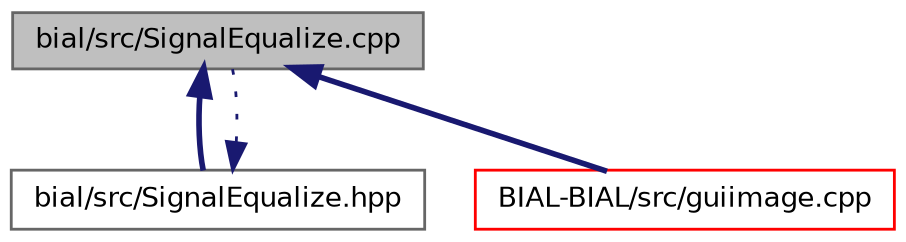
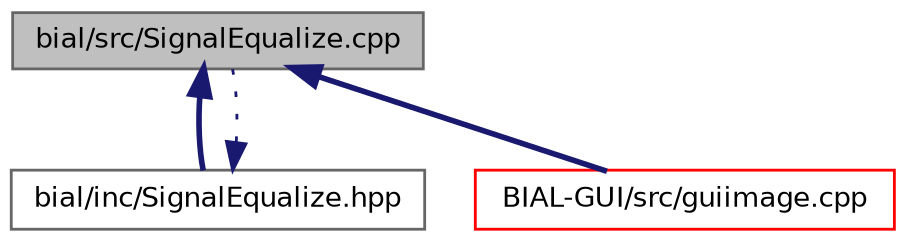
node "bial/src/SignalEqualize.hpp": label "bial/src/SignalEqualize.hpp" -> "bial/inc/SignalEqualize.hpp"
node "BIAL-BIAL/src/guiimage.cpp": label "BIAL-BIAL/src/guiimage.cpp" -> "BIAL-GUI/src/guiimage.cpp"
